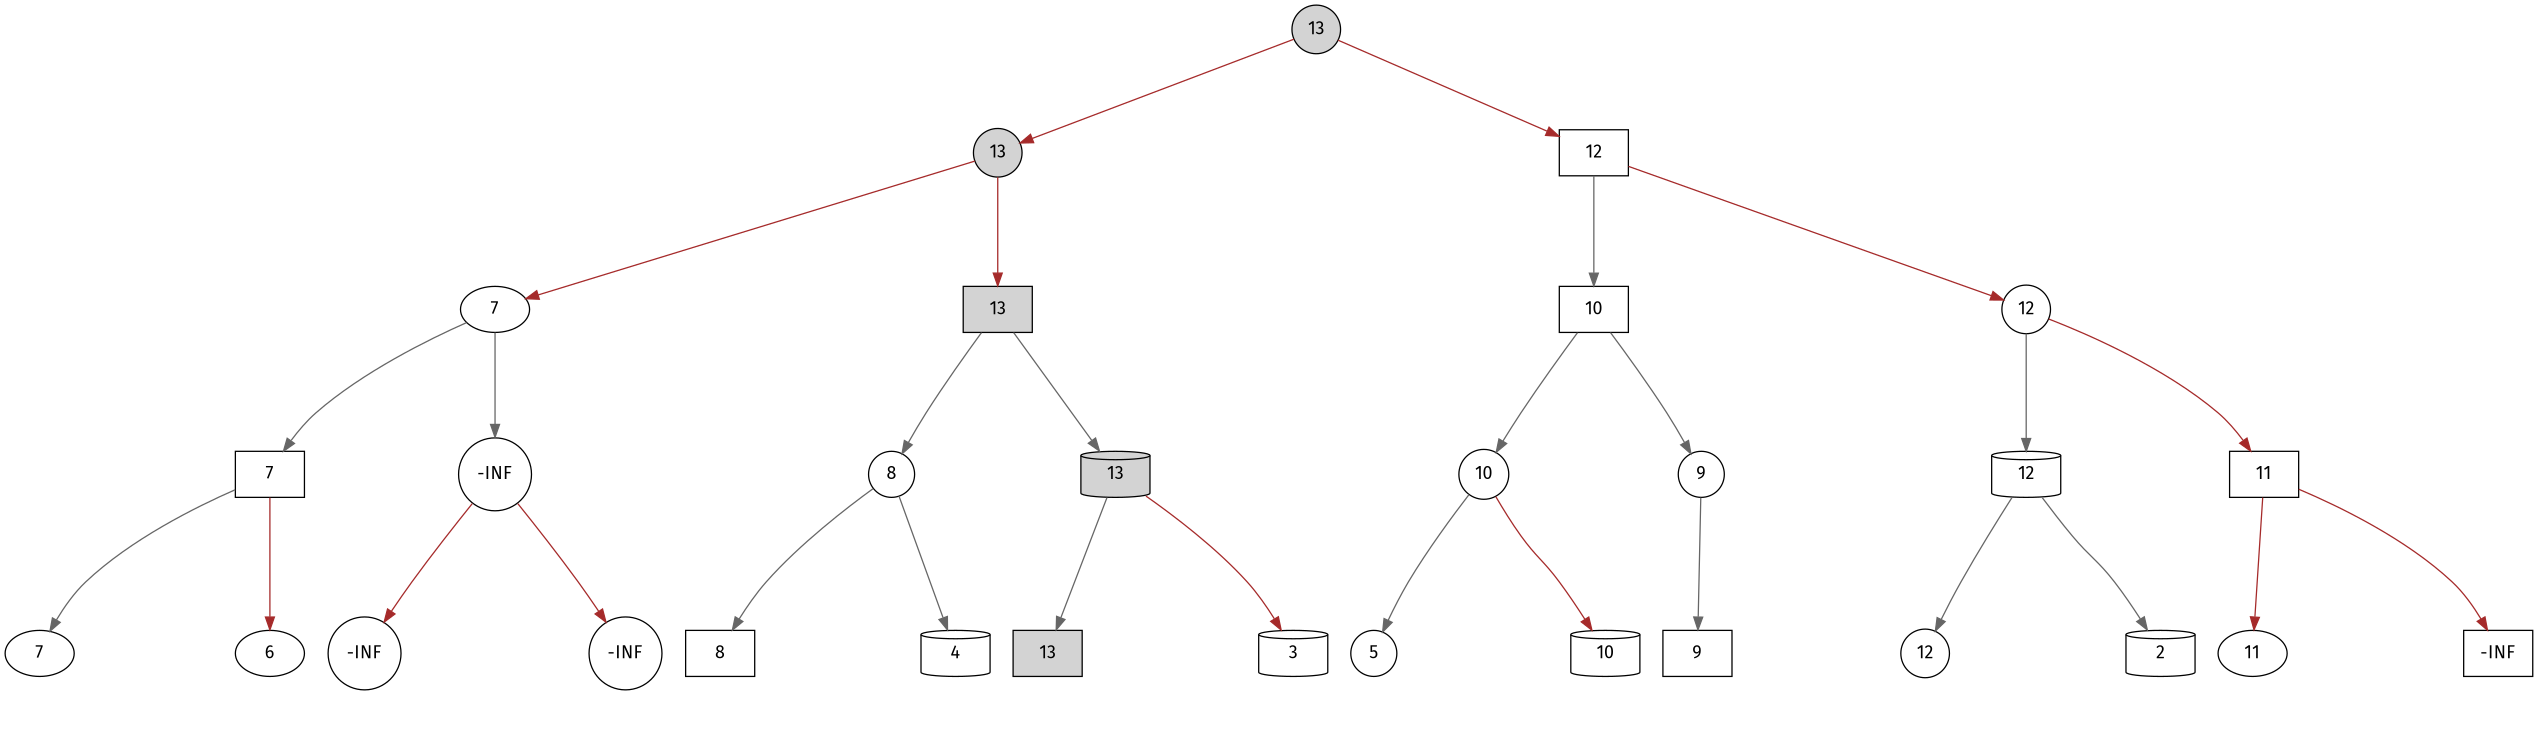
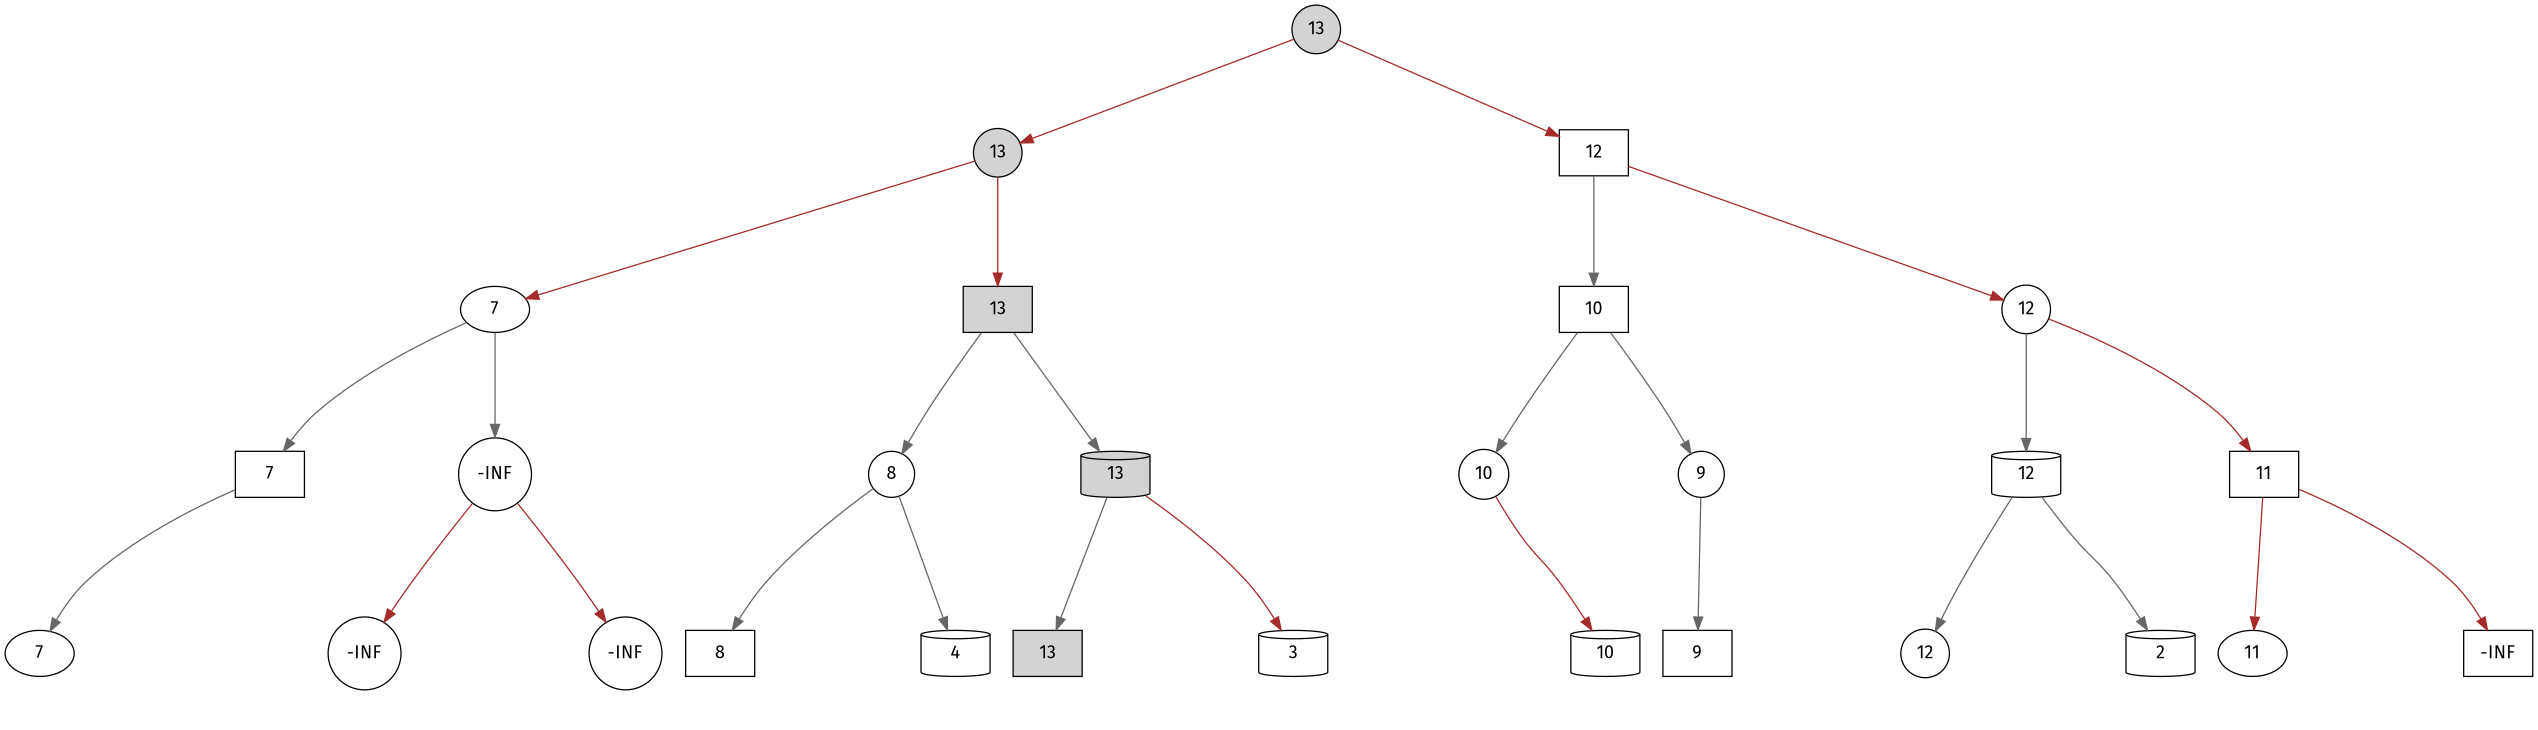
node "6": removed
node "5": removed
